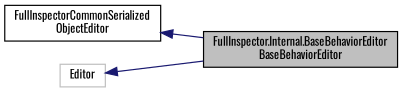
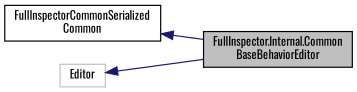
node "FullInspectorCommonSerialized ObjectEditor": label "FullInspectorCommonSerialized ObjectEditor" -> "FullInspectorCommonSerialized Common"
node "FullInspector.Internal.BaseBehaviorEditor BaseBehaviorEditor": label "FullInspector.Internal.BaseBehaviorEditor BaseBehaviorEditor" -> "FullInspector.Internal.Common BaseBehaviorEditor"
